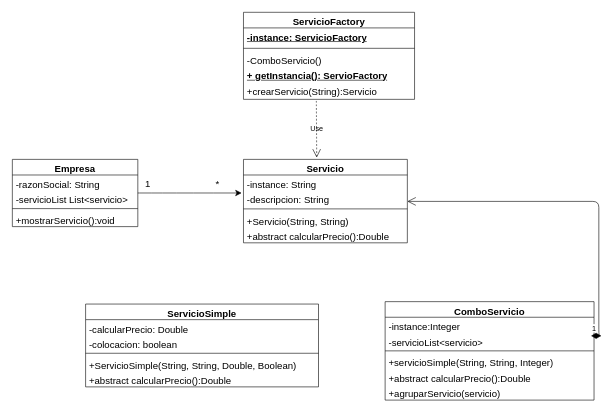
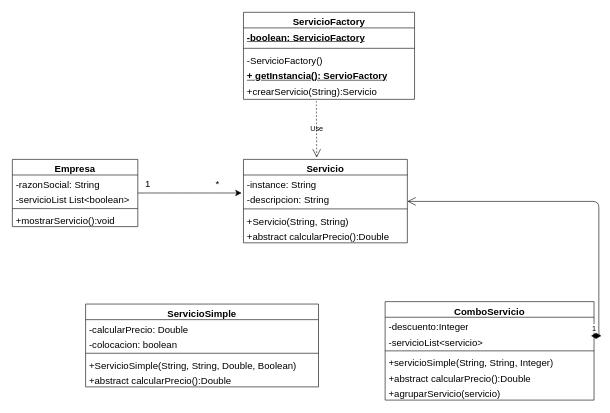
node "-instance: ServicioFactory": label "-instance: ServicioFactory" -> "-boolean: ServicioFactory"
node "-ComboServicio()": label "-ComboServicio()" -> "-ServicioFactory()"
node "-servicioList List<servicio>": label "-servicioList List<servicio>" -> "-servicioList List<boolean>"
node "-instance:Integer": label "-instance:Integer" -> "-descuento:Integer"
